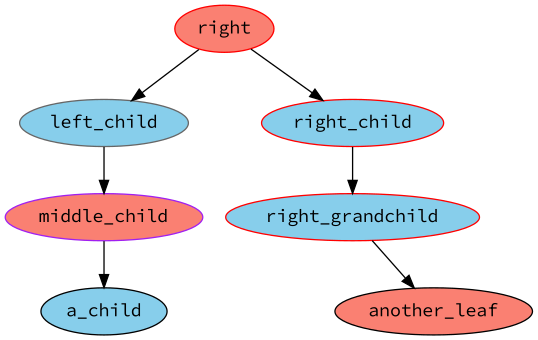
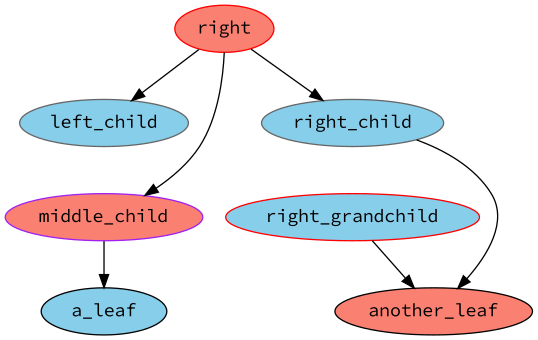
node "right_child": color red -> gray40
edge "left_child" -> "middle_child": now "right" -> "middle_child"
edge "right_child" -> "right_grandchild": now "right_child" -> "another_leaf"
node "a_child": label "a_child" -> "a_leaf"
